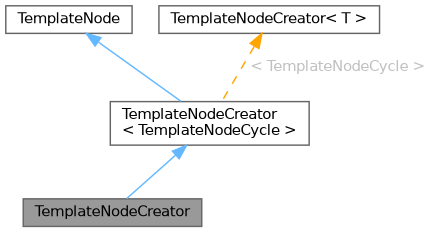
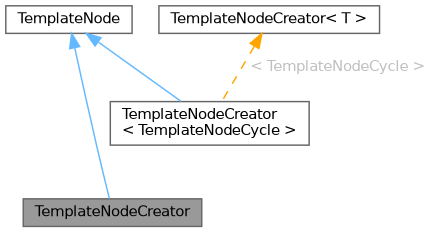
edge "TemplateNodeCreator" -> "TemplateNodeCreator < TemplateNodeCycle >": now "TemplateNodeCreator" -> "TemplateNode"
